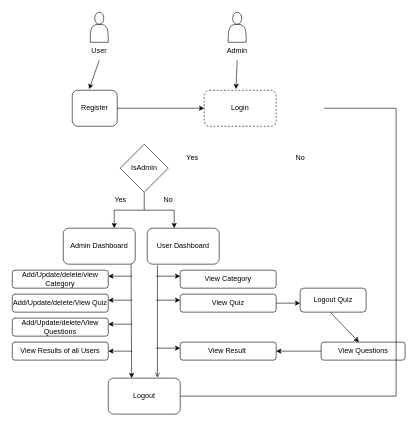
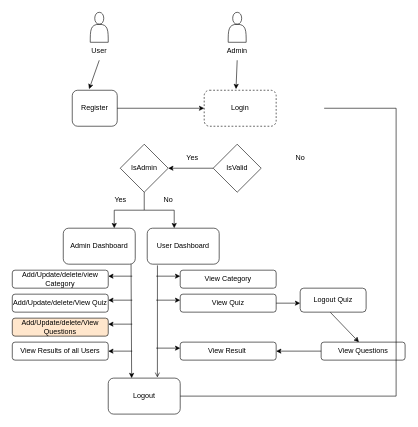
edge "IsValid" -> "IsAdmin": added
node "IsValid": added
node "Add/Update/delete/View Questions": fillcolor #ffffff -> #ffe6cc
